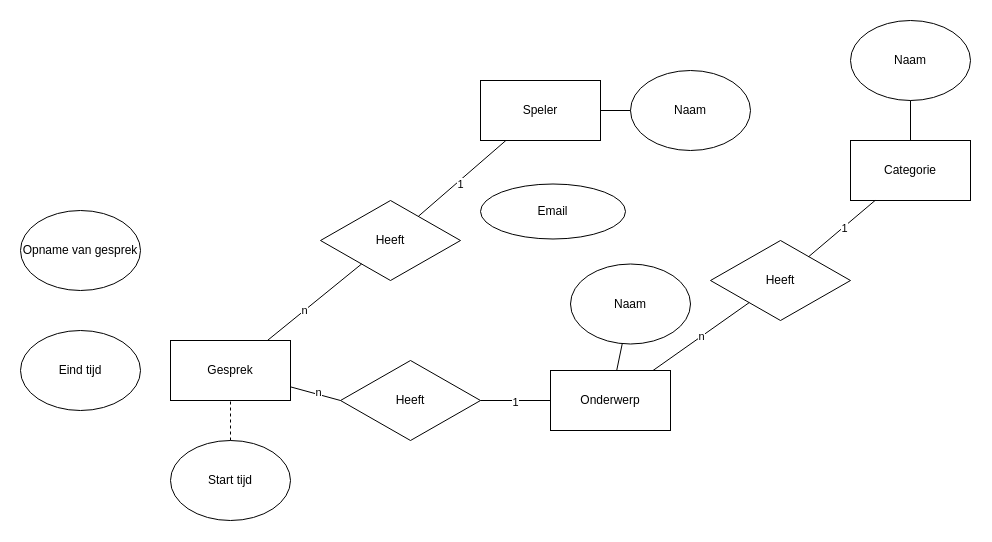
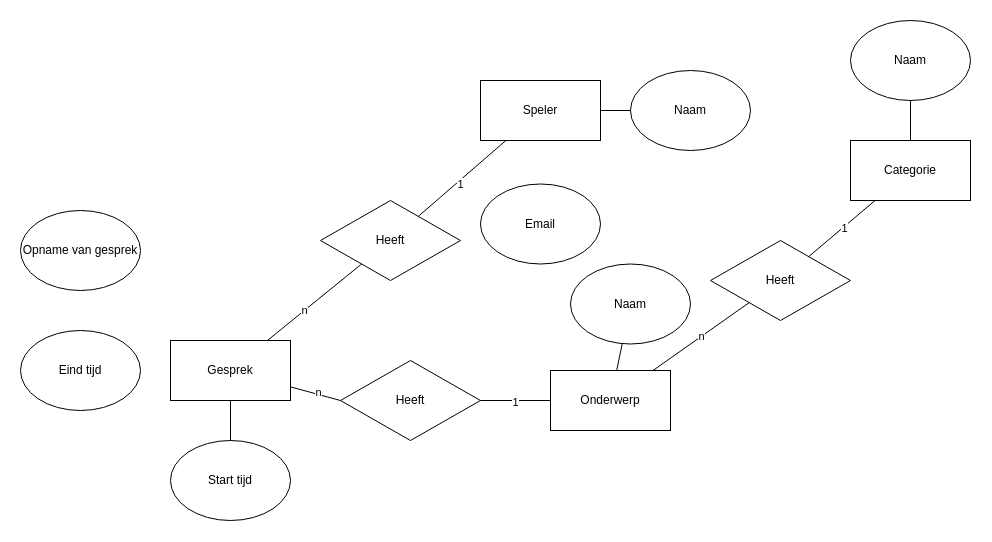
node "Email": size 145x55 -> 120x80
edge "Gesprek" -- "Start tijd": style dashed -> solid
